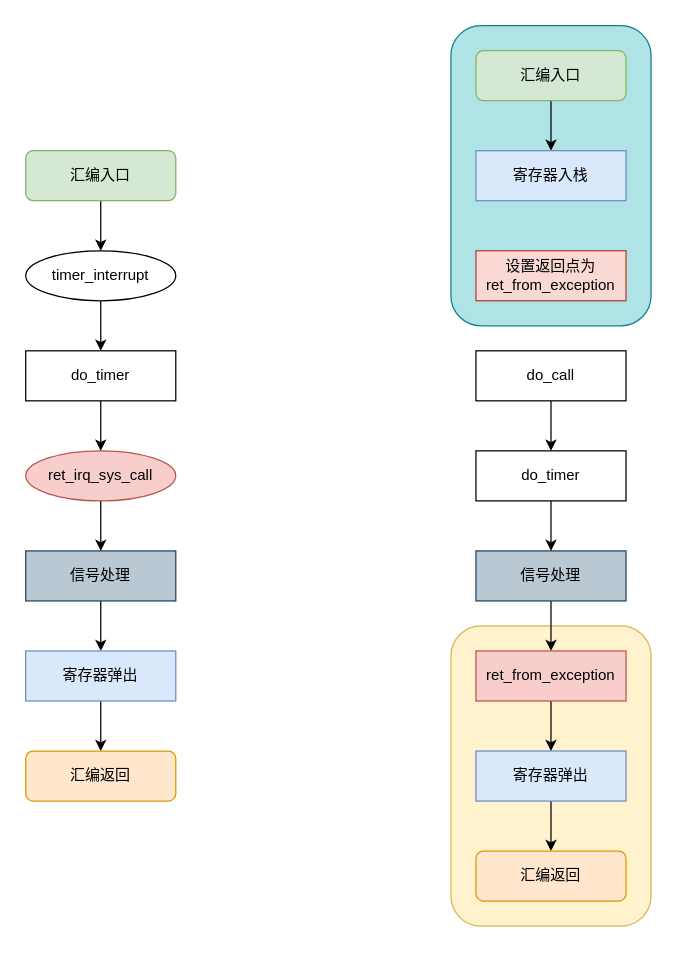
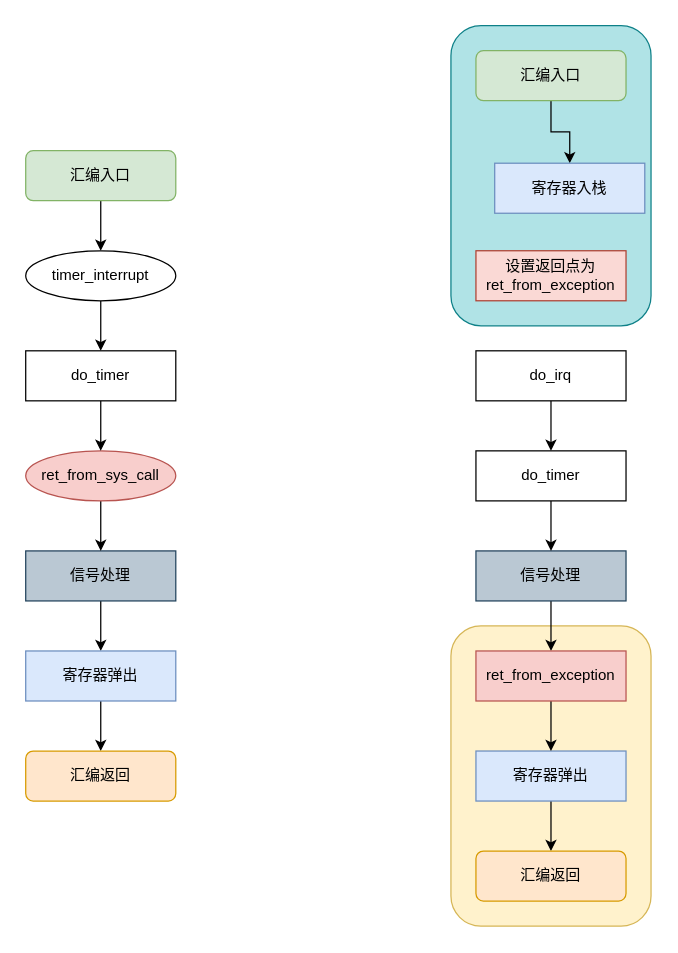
node "寄存器入栈": moved (551, 176) -> (569, 188)
node "do_call": label "do_call" -> "do_irq"
node "ret_irq_sys_call": label "ret_irq_sys_call" -> "ret_from_sys_call"
